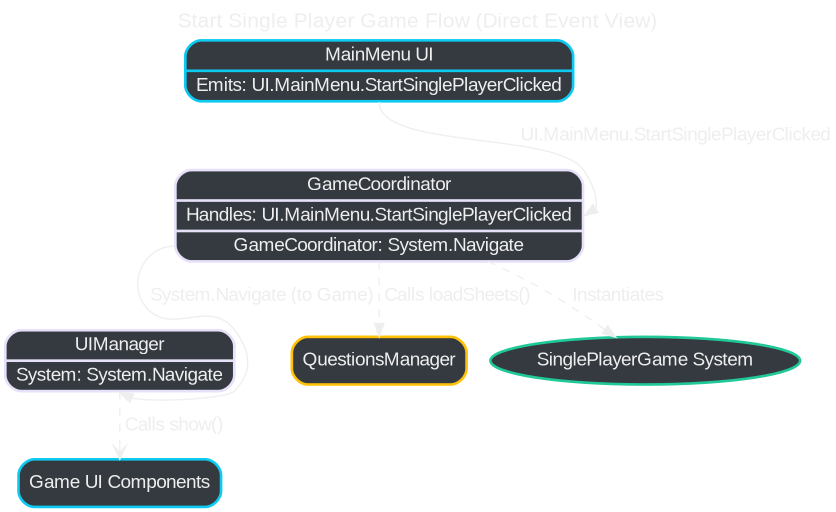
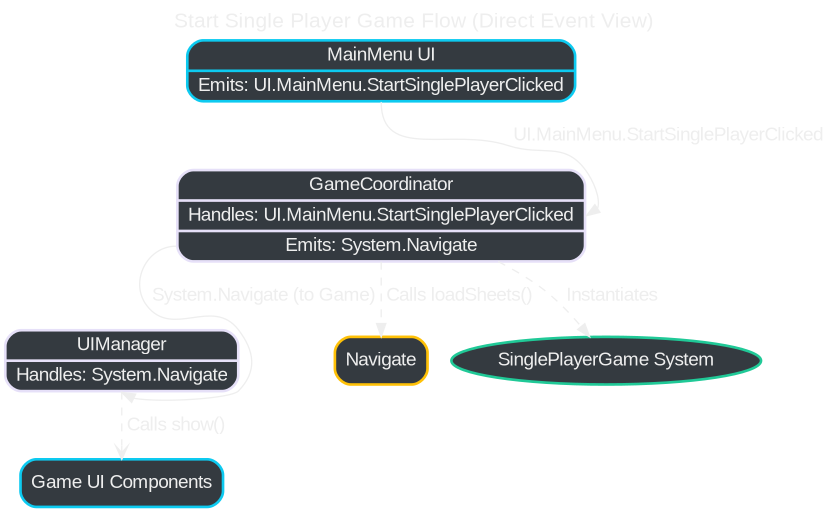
node "GameCoordinator": text "GameCoordinator: System.Navigate" -> "Emits: System.Navigate"
node "QuestionsManager": label "QuestionsManager" -> "Navigate"
node "UIManager": text "System: System.Navigate" -> "Handles: System.Navigate"
